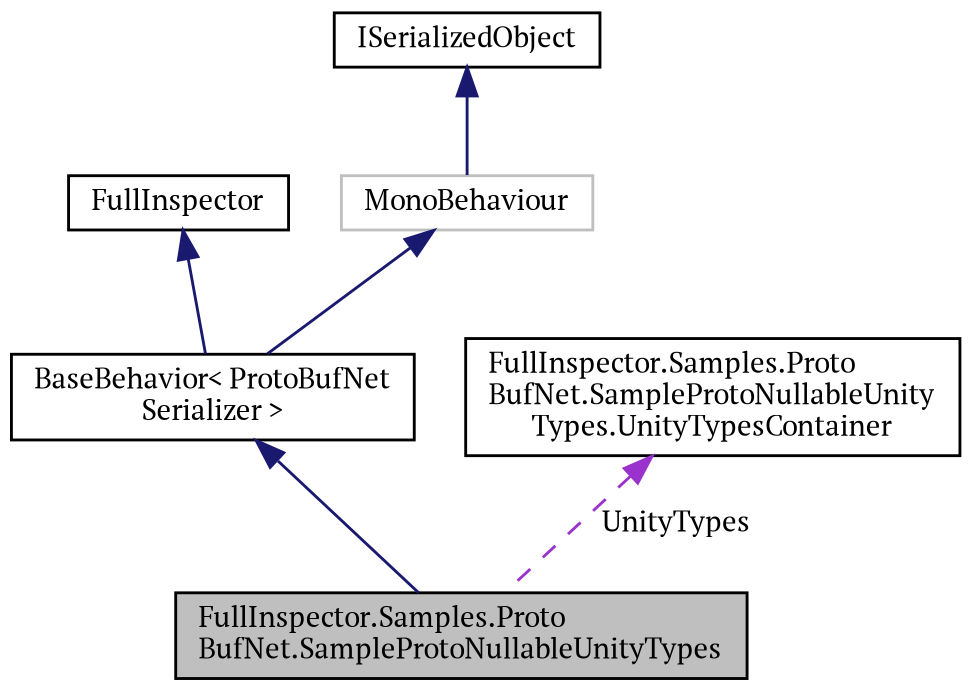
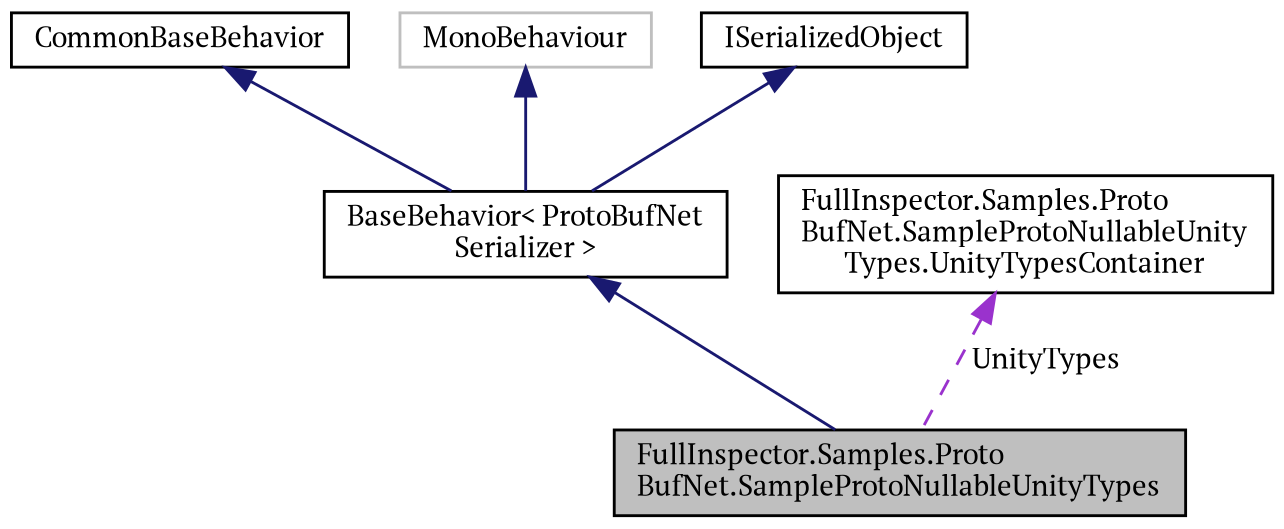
edge "MonoBehaviour" -> "ISerializedObject": now "BaseBehavior< ProtoBufNet Serializer >" -> "ISerializedObject"
node "FullInspector": label "FullInspector" -> "CommonBaseBehavior"
